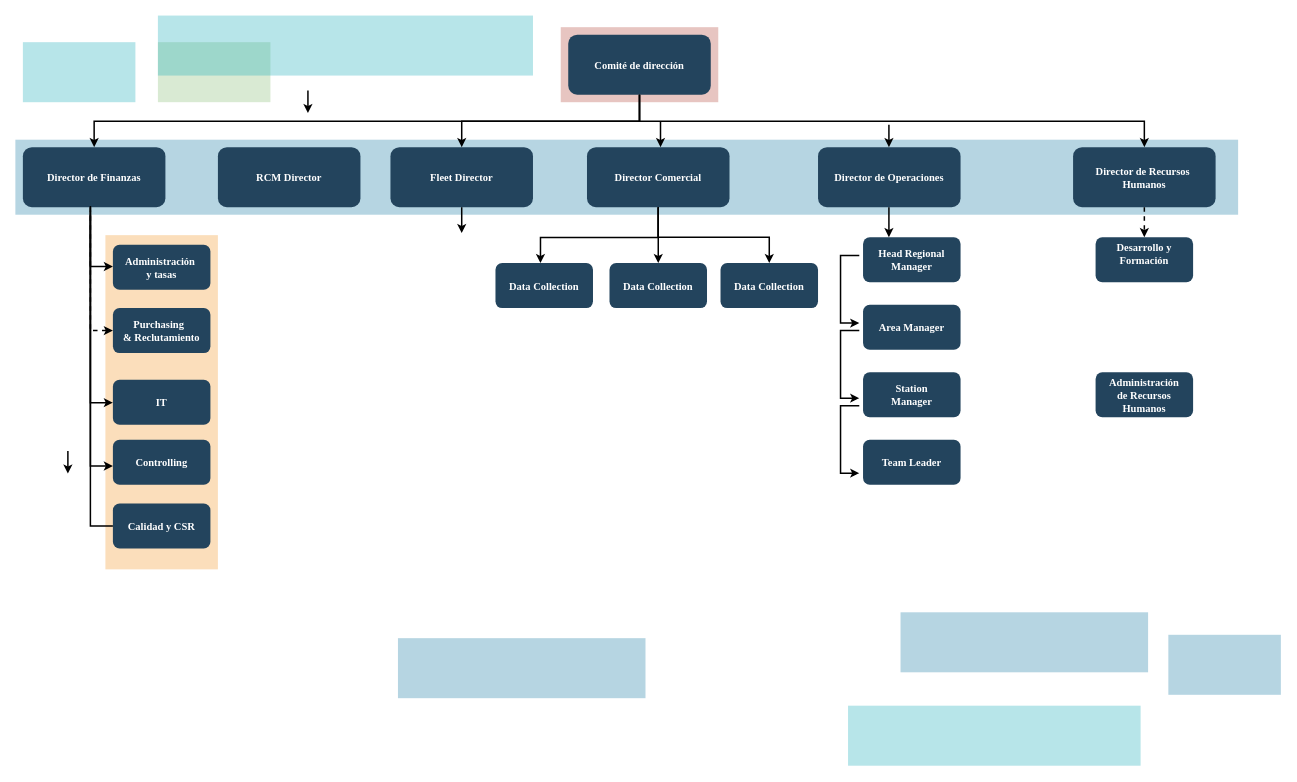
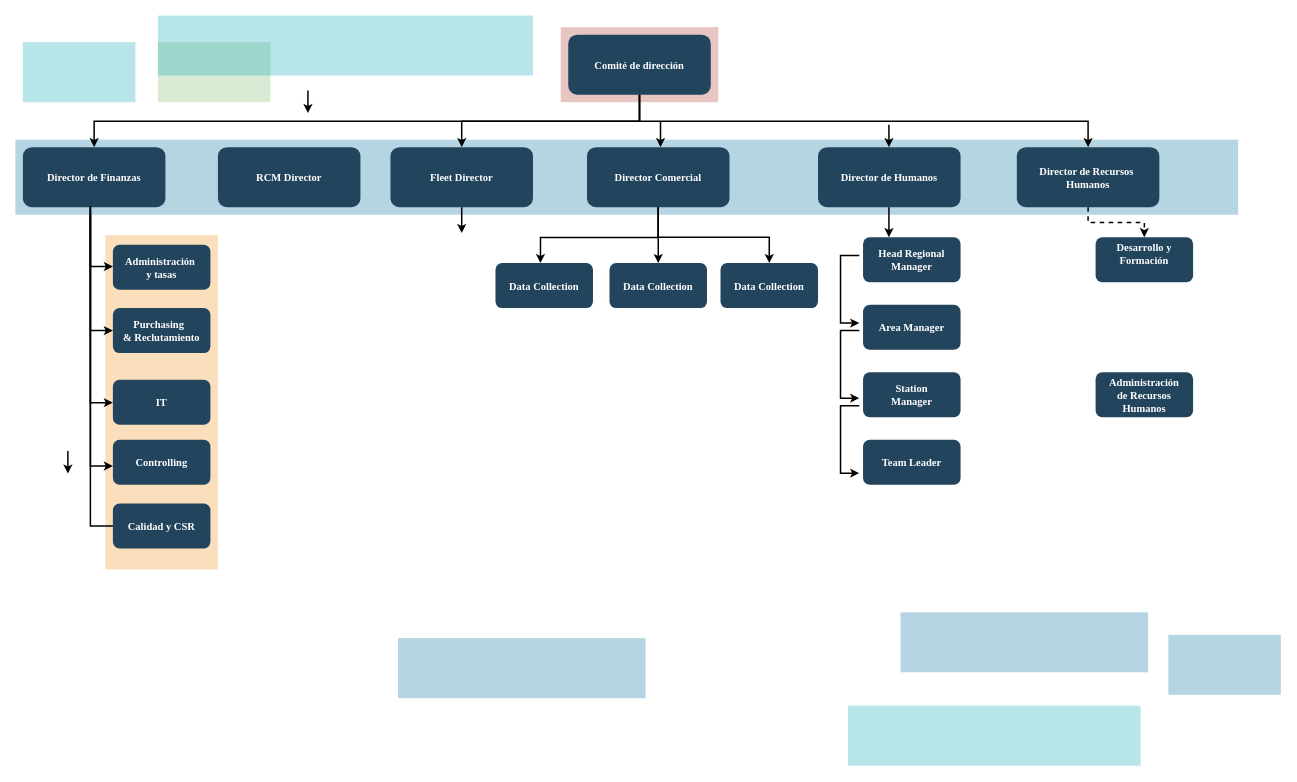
node "Director de Recursos Humanos": moved (1144, 177) -> (1088, 177)
node "Director de Operaciones": label "Director de Operaciones" -> "Director de Humanos"
edge "Director de Finanzas" -> "Purchasing & Reclutamiento": style dashed -> solid
